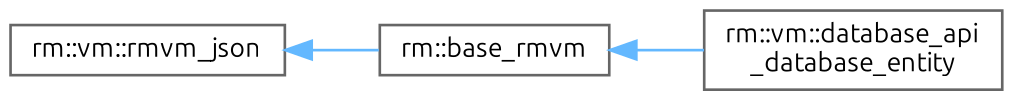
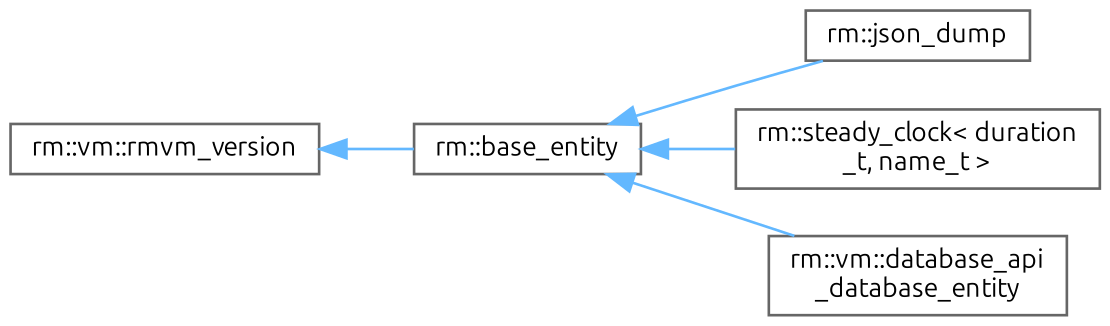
node "rm::json_dump": added
node "rm::vm::rmvm_json": label "rm::vm::rmvm_json" -> "rm::vm::rmvm_version"
node "rm::base_rmvm": label "rm::base_rmvm" -> "rm::base_entity"
node "rm::steady_clock< duration _t, name_t >": added
